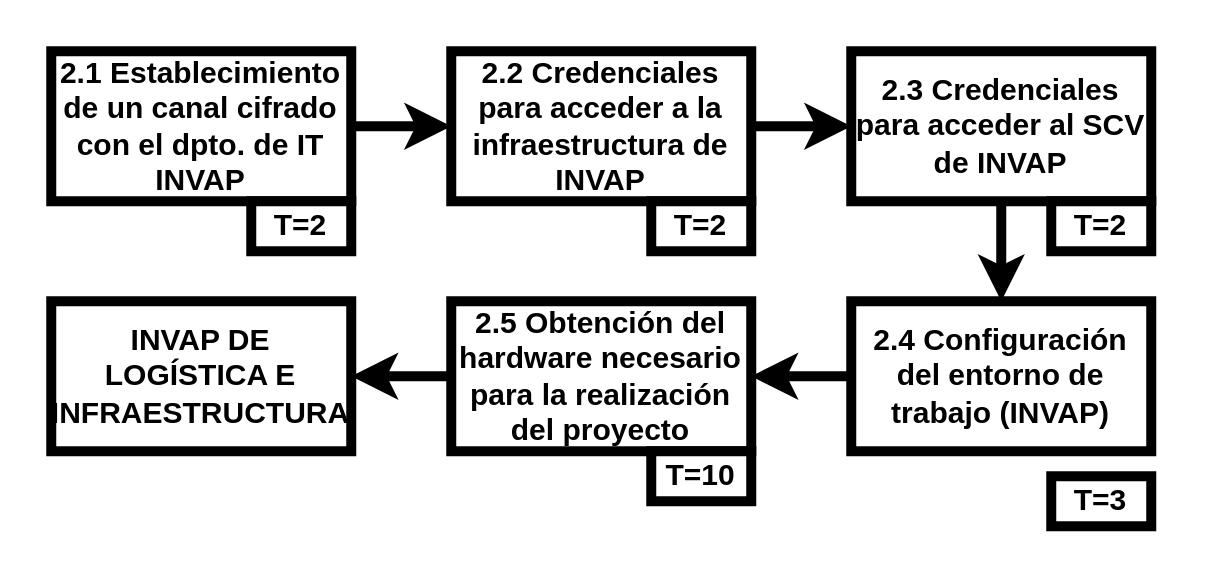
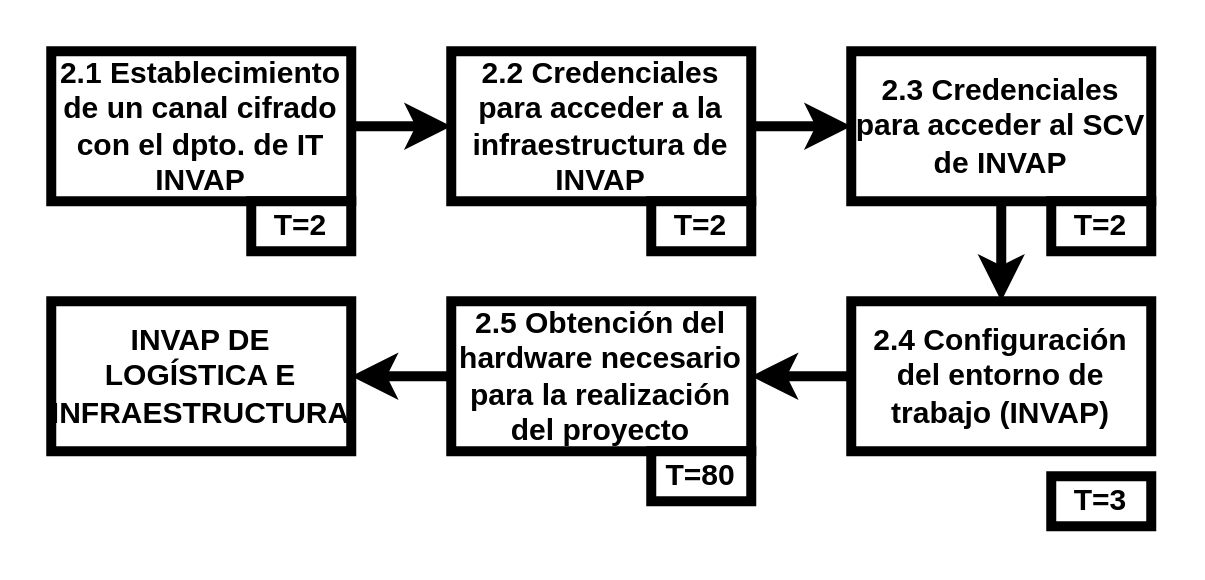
node "T=10": label "T=10" -> "T=80"
